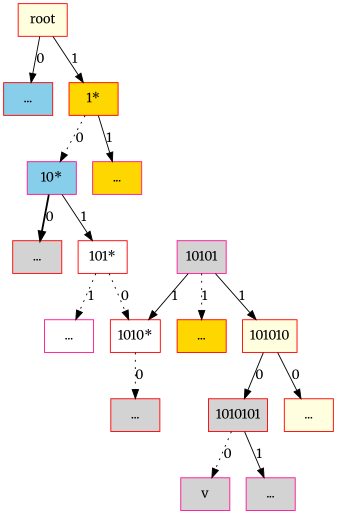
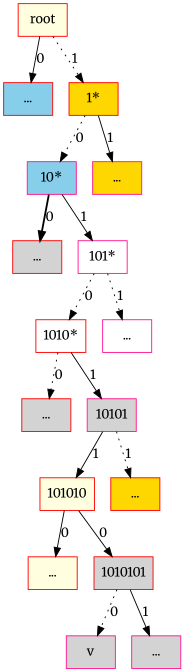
edge "root" -> "1*": style solid -> dotted
node "101*": color red -> deeppink
edge "10101" -> "1010*": reversed
